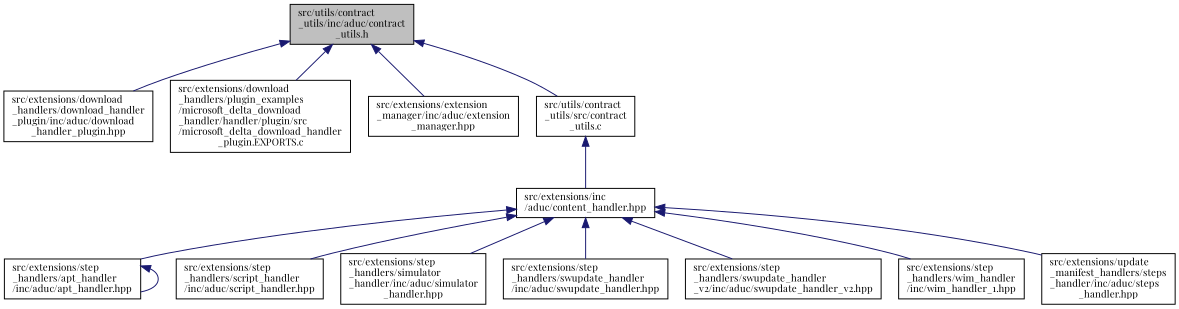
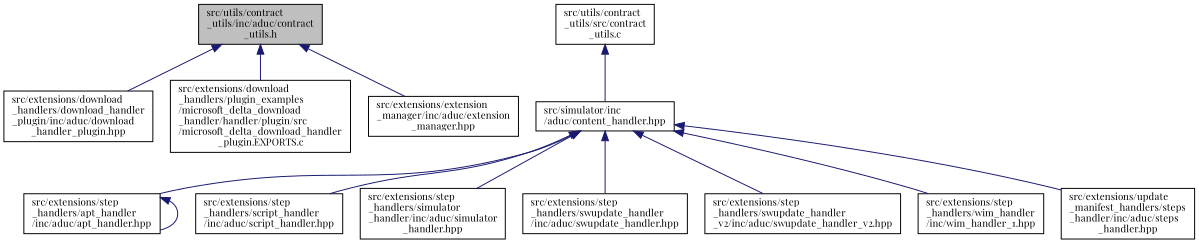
edge "src/utils/contract _utils/src/contract _utils.c" -> "src/utils/contract _utils/inc/aduc/contract _utils.h": removed
node "src/extensions/inc /aduc/content_handler.hpp": label "src/extensions/inc /aduc/content_handler.hpp" -> "src/simulator/inc /aduc/content_handler.hpp"
